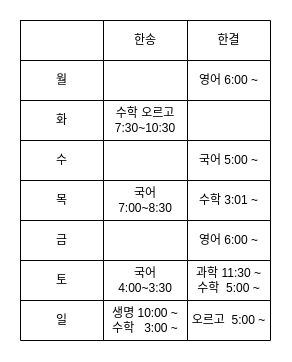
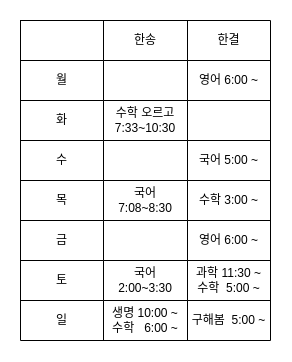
node "수학 오르고 7:30~10:30": label "수학 오르고 7:30~10:30" -> "수학 오르고 7:33~10:30"
node "국어 7:00~8:30": label "국어 7:00~8:30" -> "국어 7:08~8:30"
node "수학 3:01 ~": label "수학 3:01 ~" -> "수학 3:00 ~"
node "국어 4:00~3:30": label "국어 4:00~3:30" -> "국어 2:00~3:30"
node "생명 10:00 ~ 수학 3:00 ~": label "생명 10:00 ~ 수학 3:00 ~" -> "생명 10:00 ~ 수학 6:00 ~"
node "오르고 5:00 ~": label "오르고 5:00 ~" -> "구해봄 5:00 ~"
